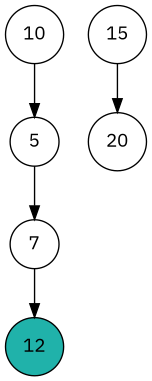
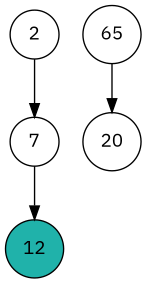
node "10": removed
node "15": label "15" -> "65"
node "5": label "5" -> "2"
